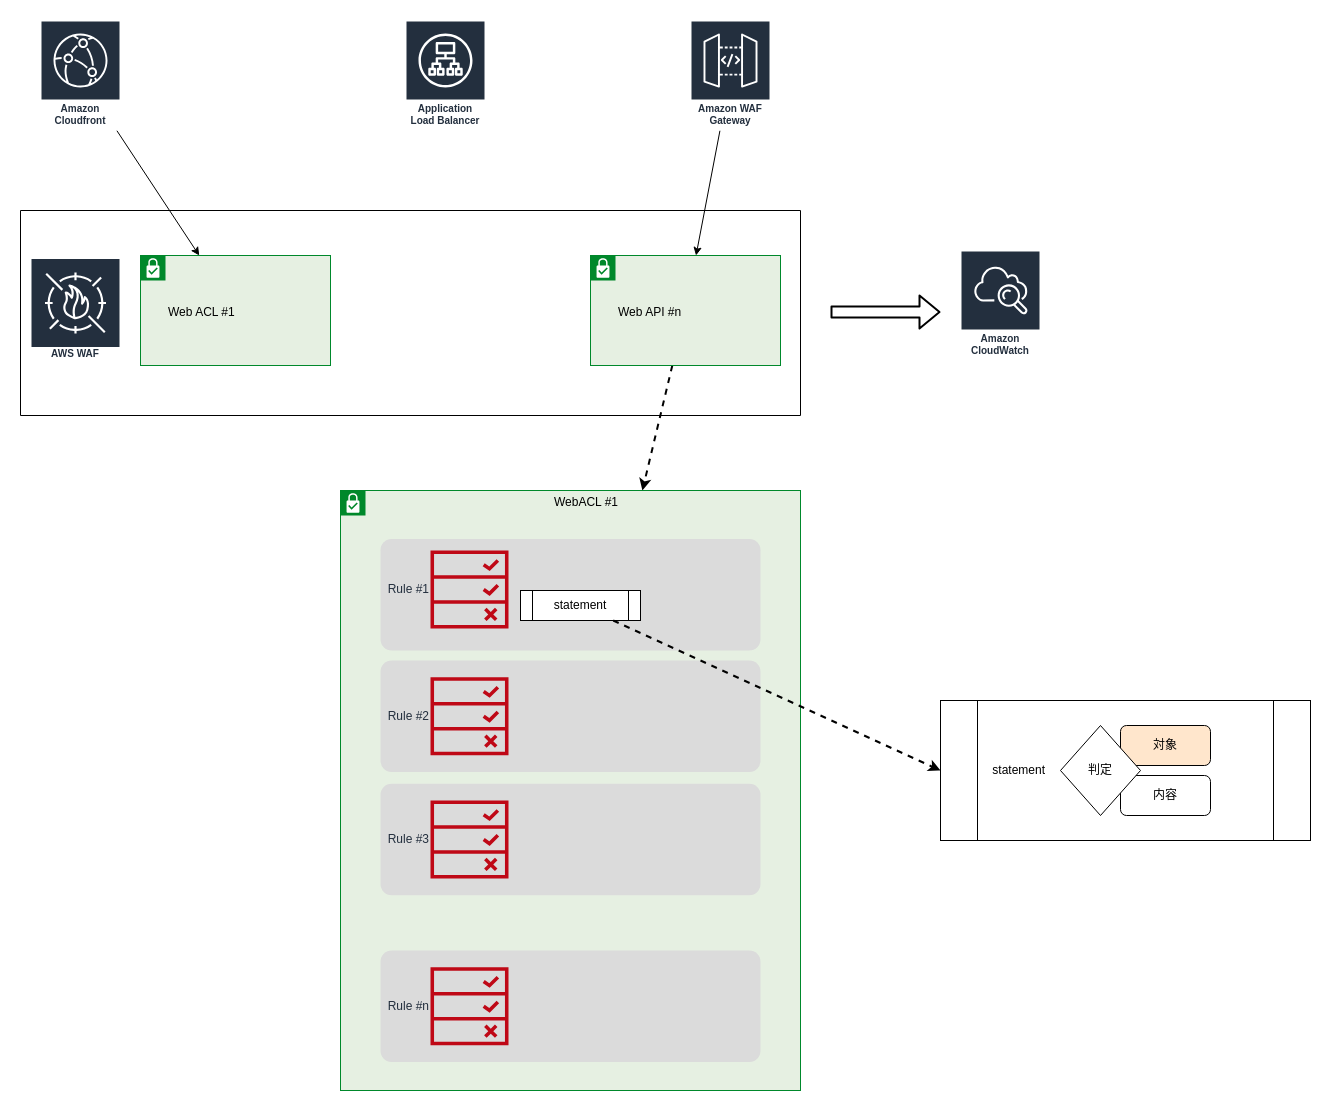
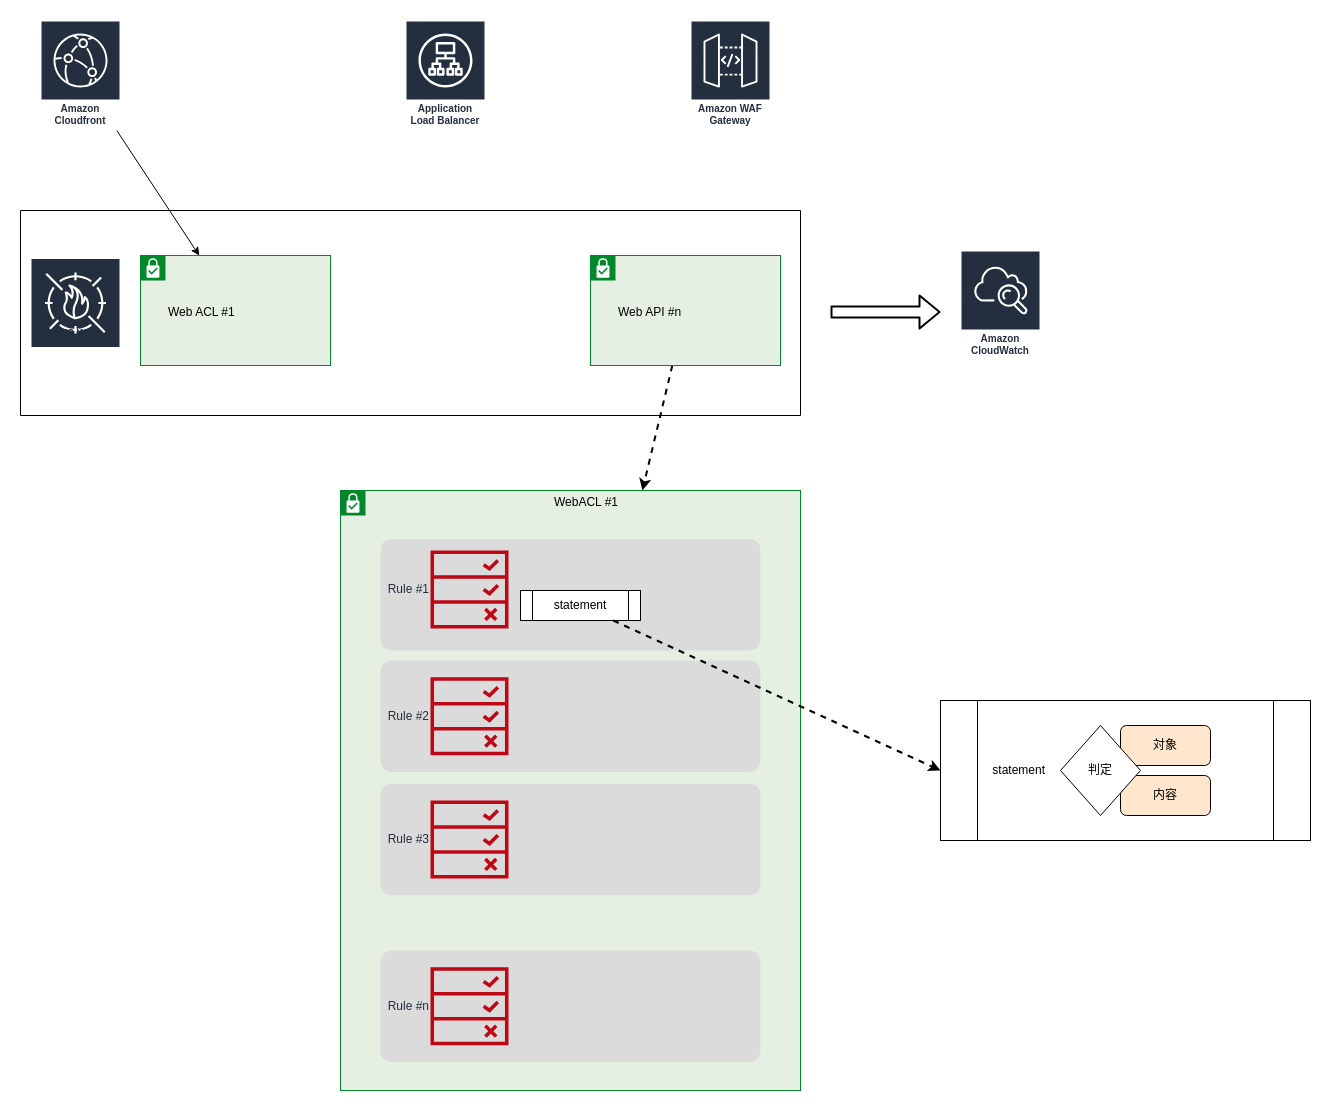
edge "Amazon WAF Gateway" -> "Web API #n": removed
node "AWS WAF": size 90x105 -> 90x85
node "内容": fillcolor #ffffff -> #ffe6cc
